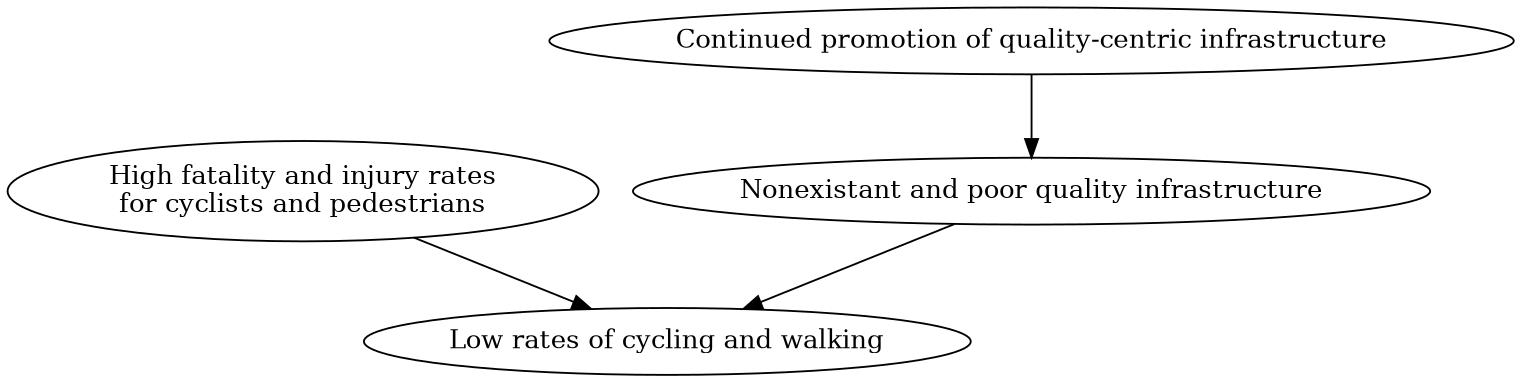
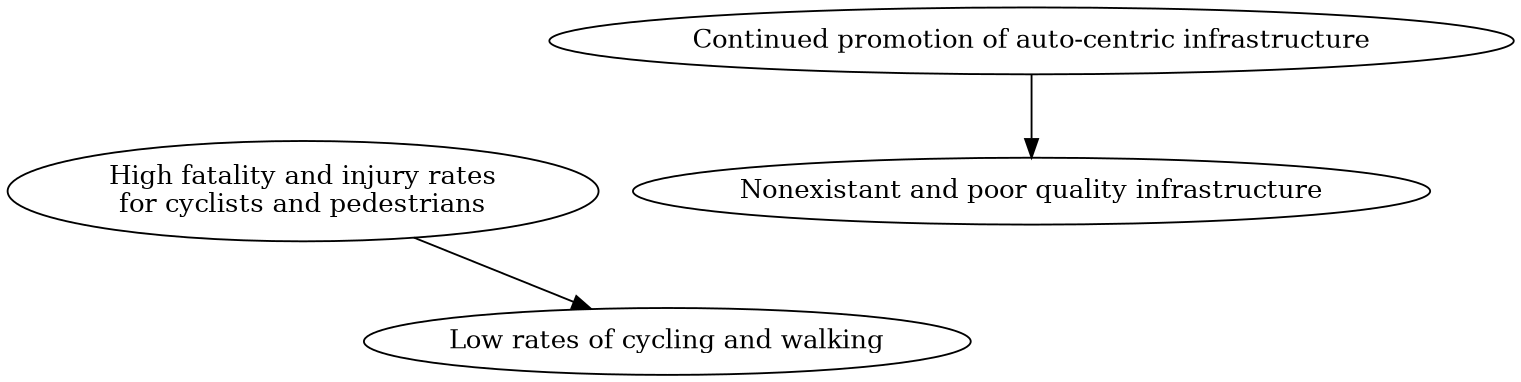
node "Continued promotion of quality-centric infrastructure": label "Continued promotion of quality-centric infrastructure" -> "Continued promotion of auto-centric infrastructure"
edge "Nonexistant and poor quality infrastructure" -> "Low rates of cycling and walking": removed
